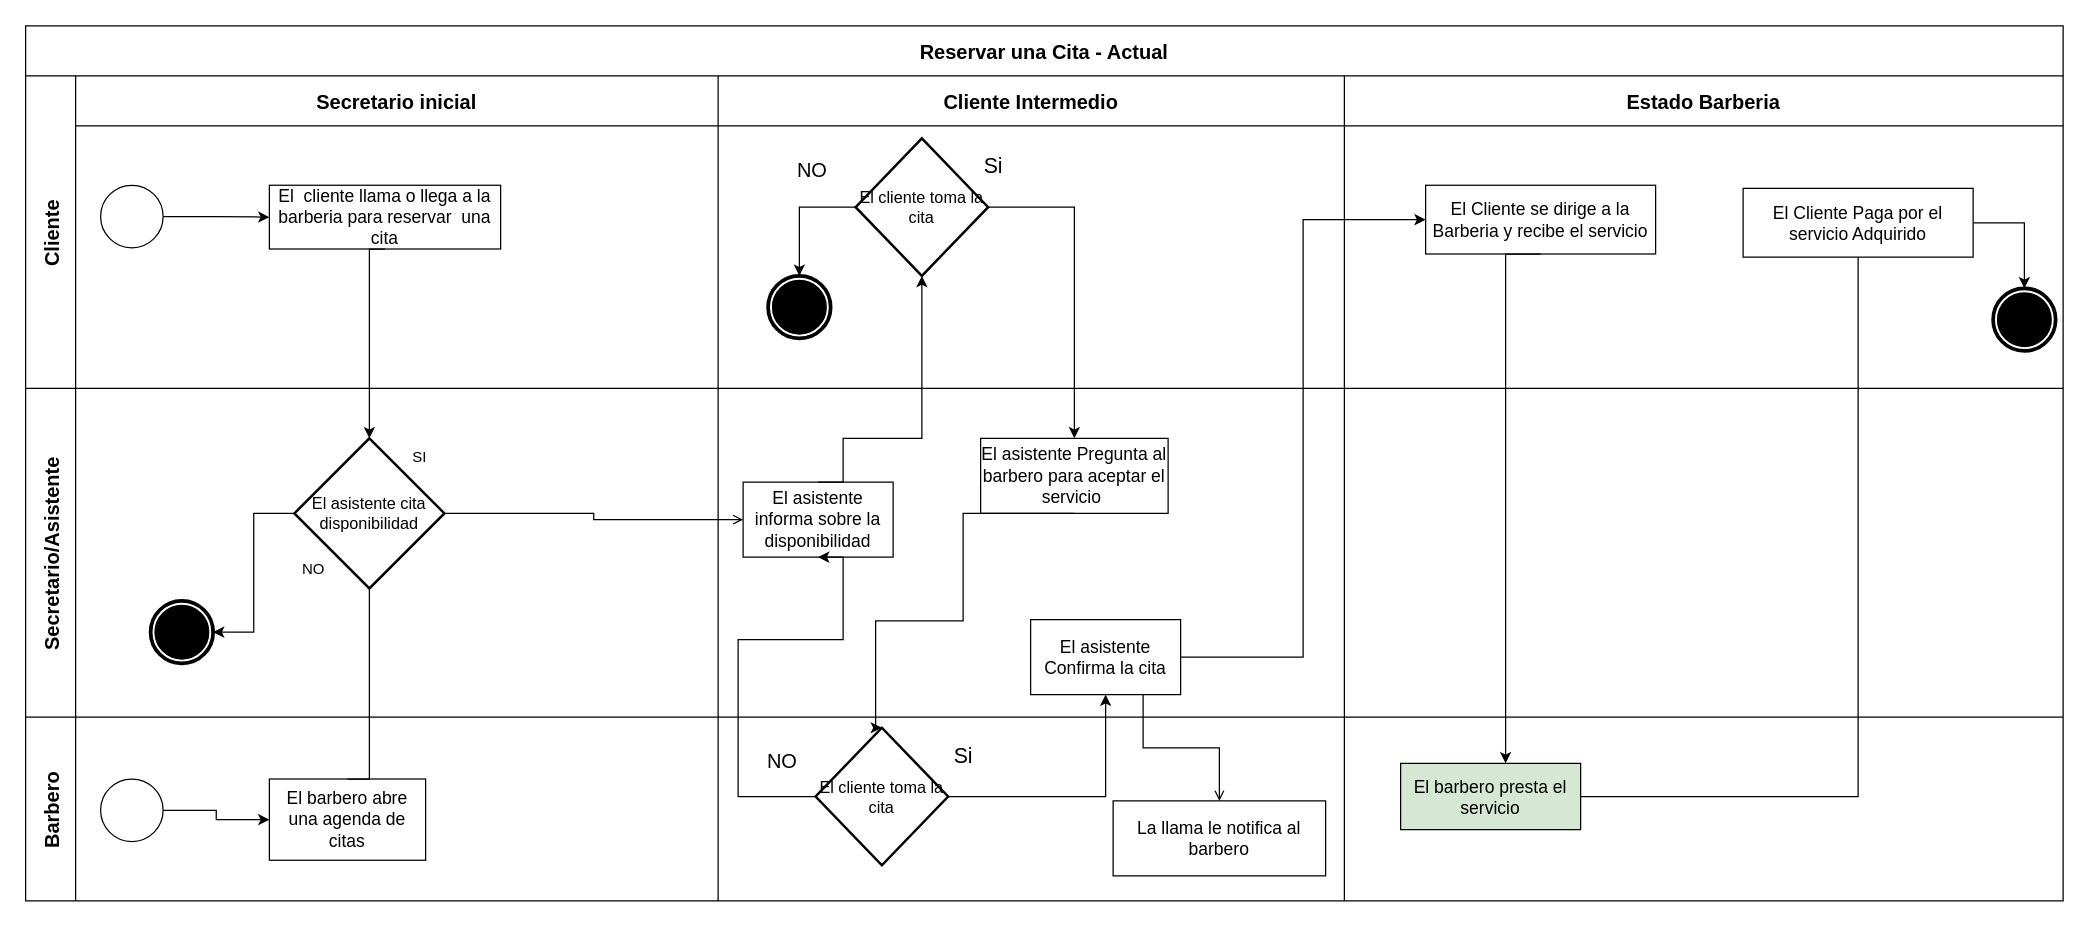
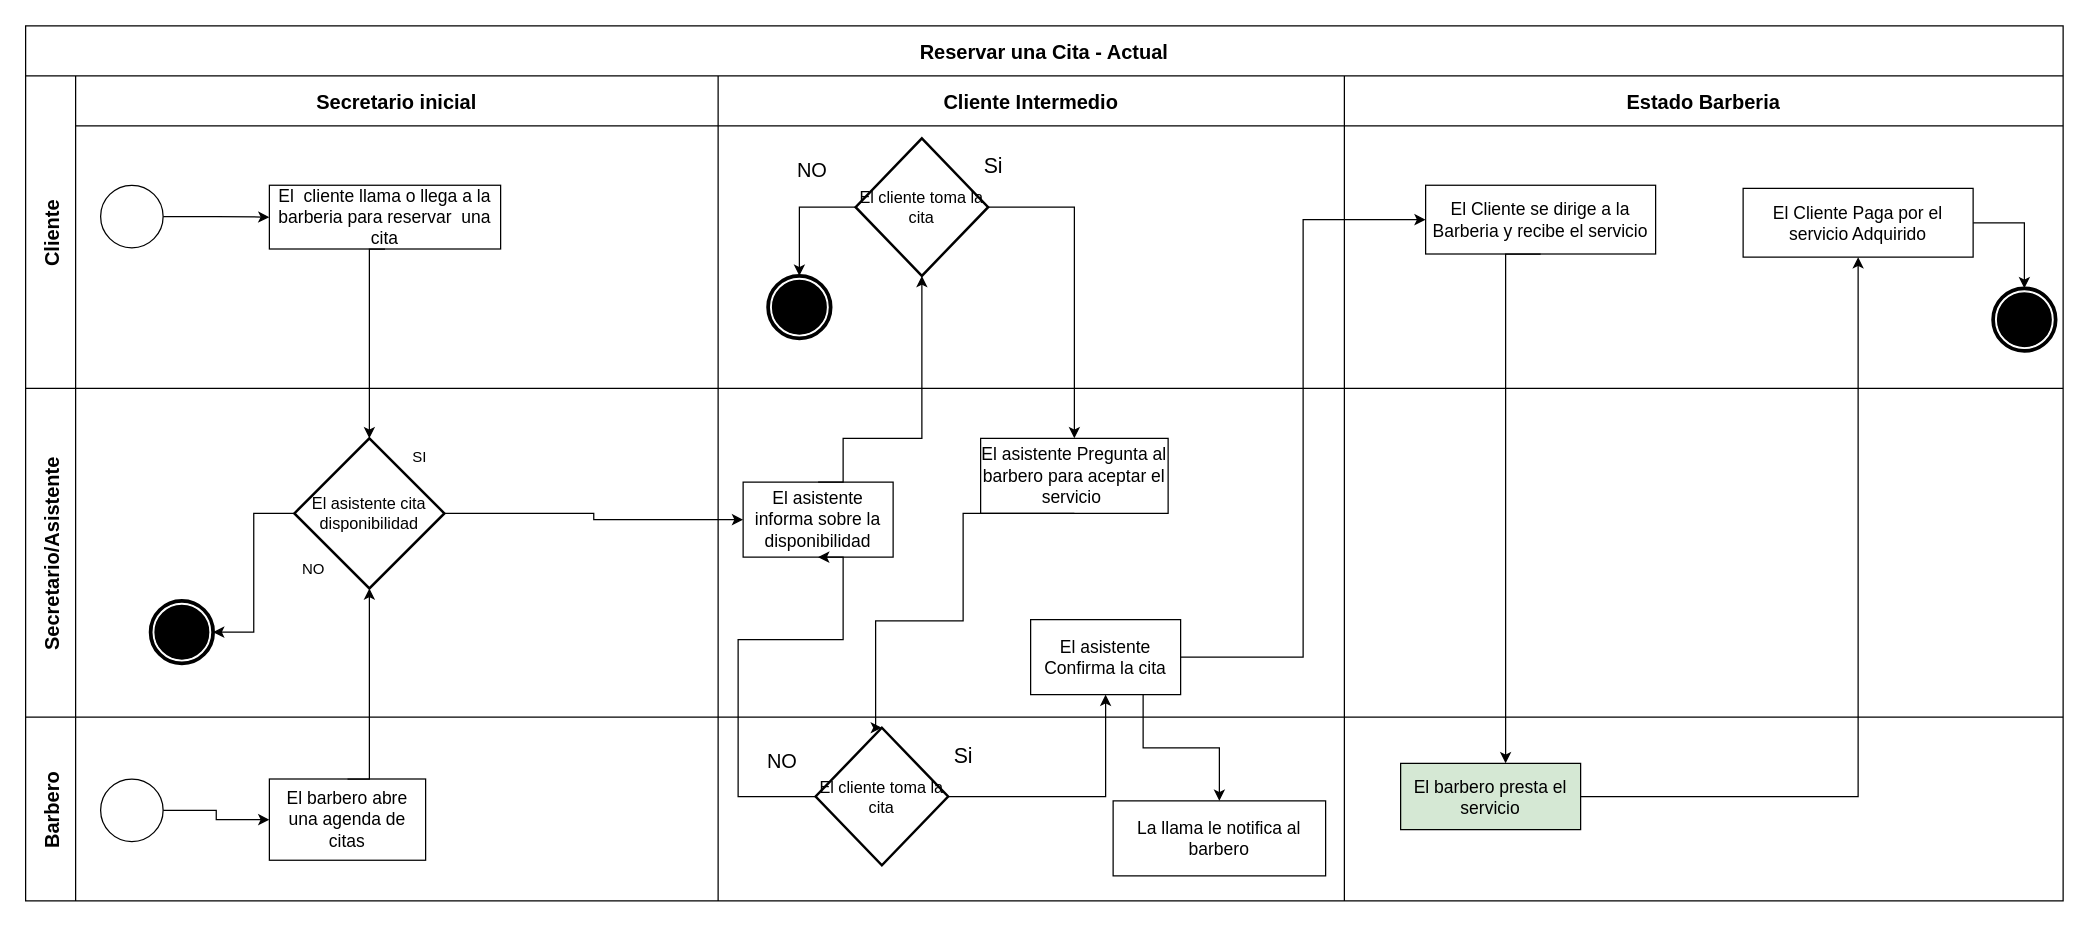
edge "El Cliente Paga por el servicio Adquirido" -- "El barbero presta el servicio": arrowhead none -> classic
edge "El asistente cita disponibilidad" -> "El asistente informa sobre la disponibilidad": arrowhead open -> classic
edge "El asistente cita disponibilidad" -- "El barbero abre una agenda de citas": arrowhead none -> classic
edge "El asistente Confirma la cita" -> "La llama le notifica al barbero": arrowhead open -> classic
